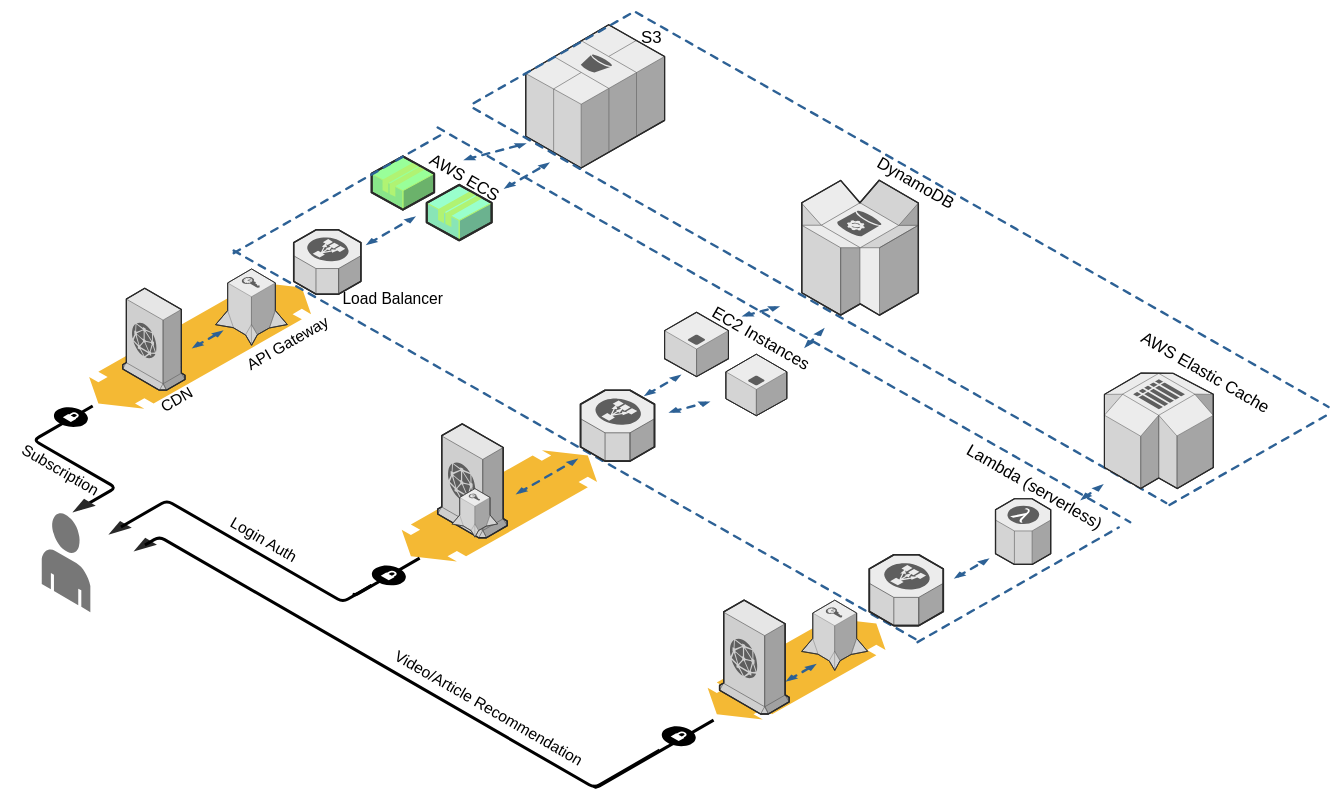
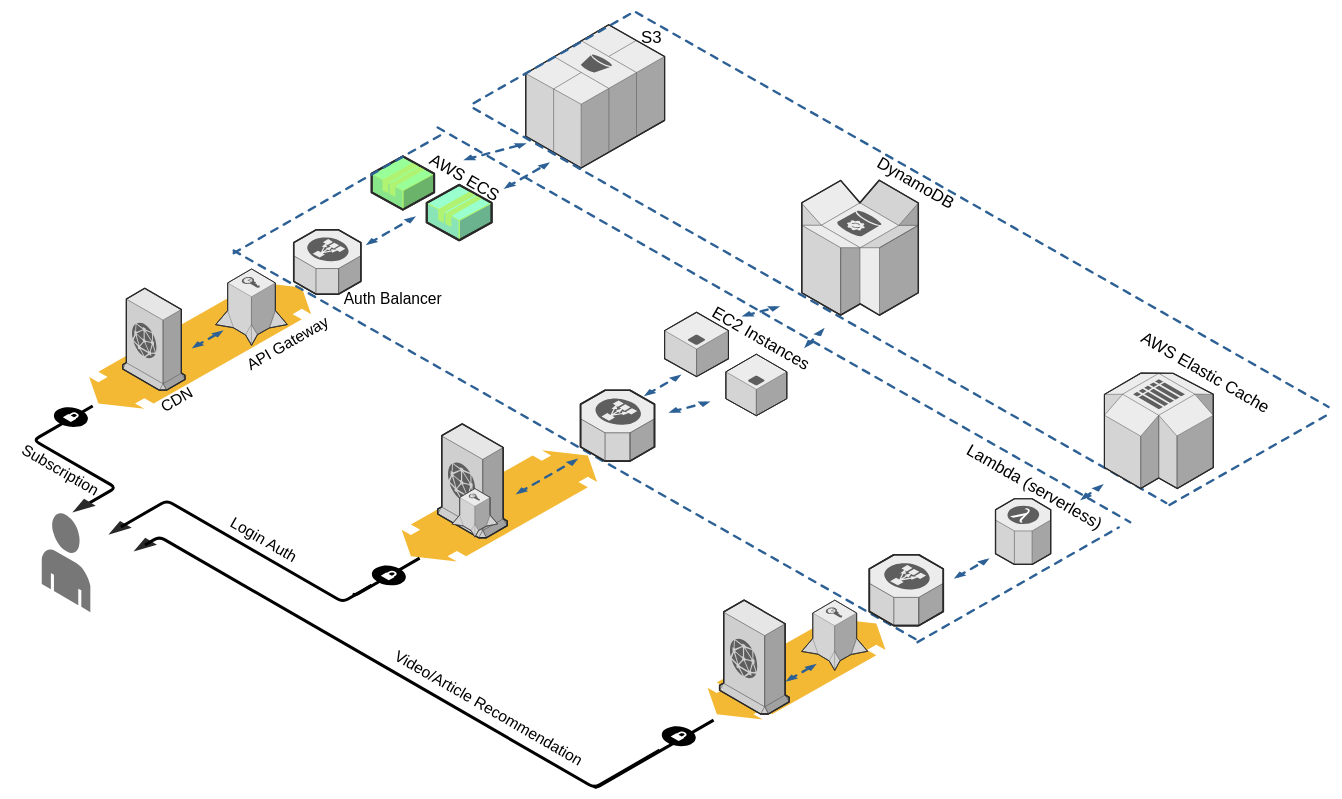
node "Load Balancer": label "Load Balancer" -> "Auth Balancer"
